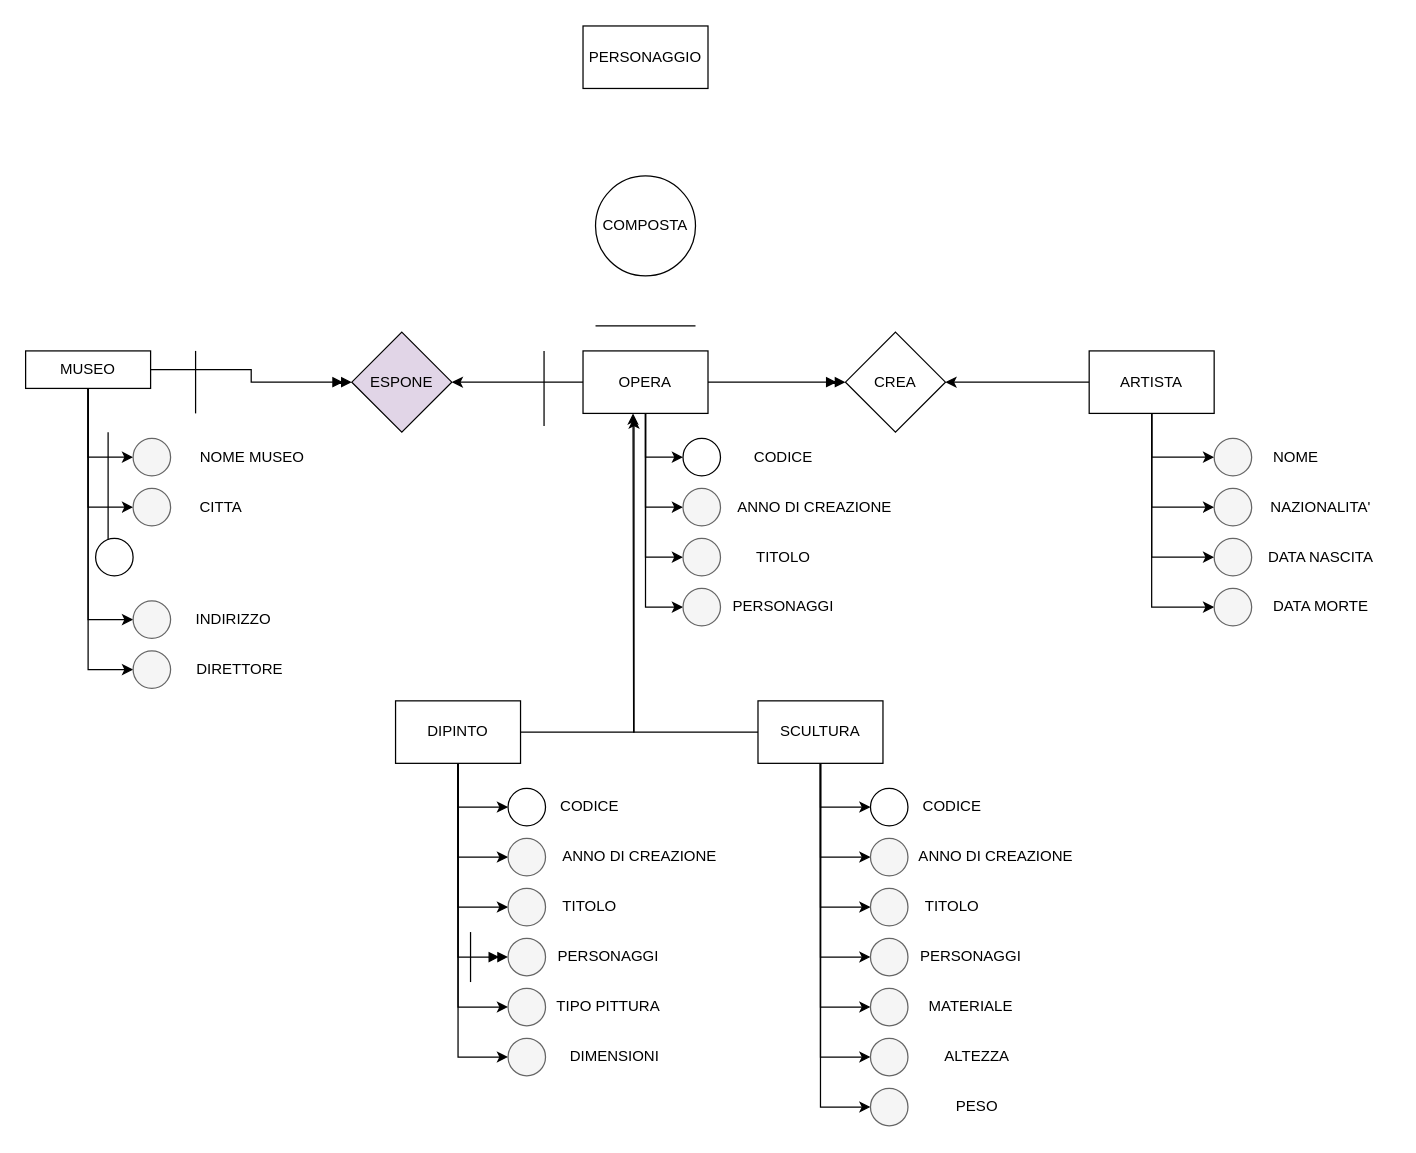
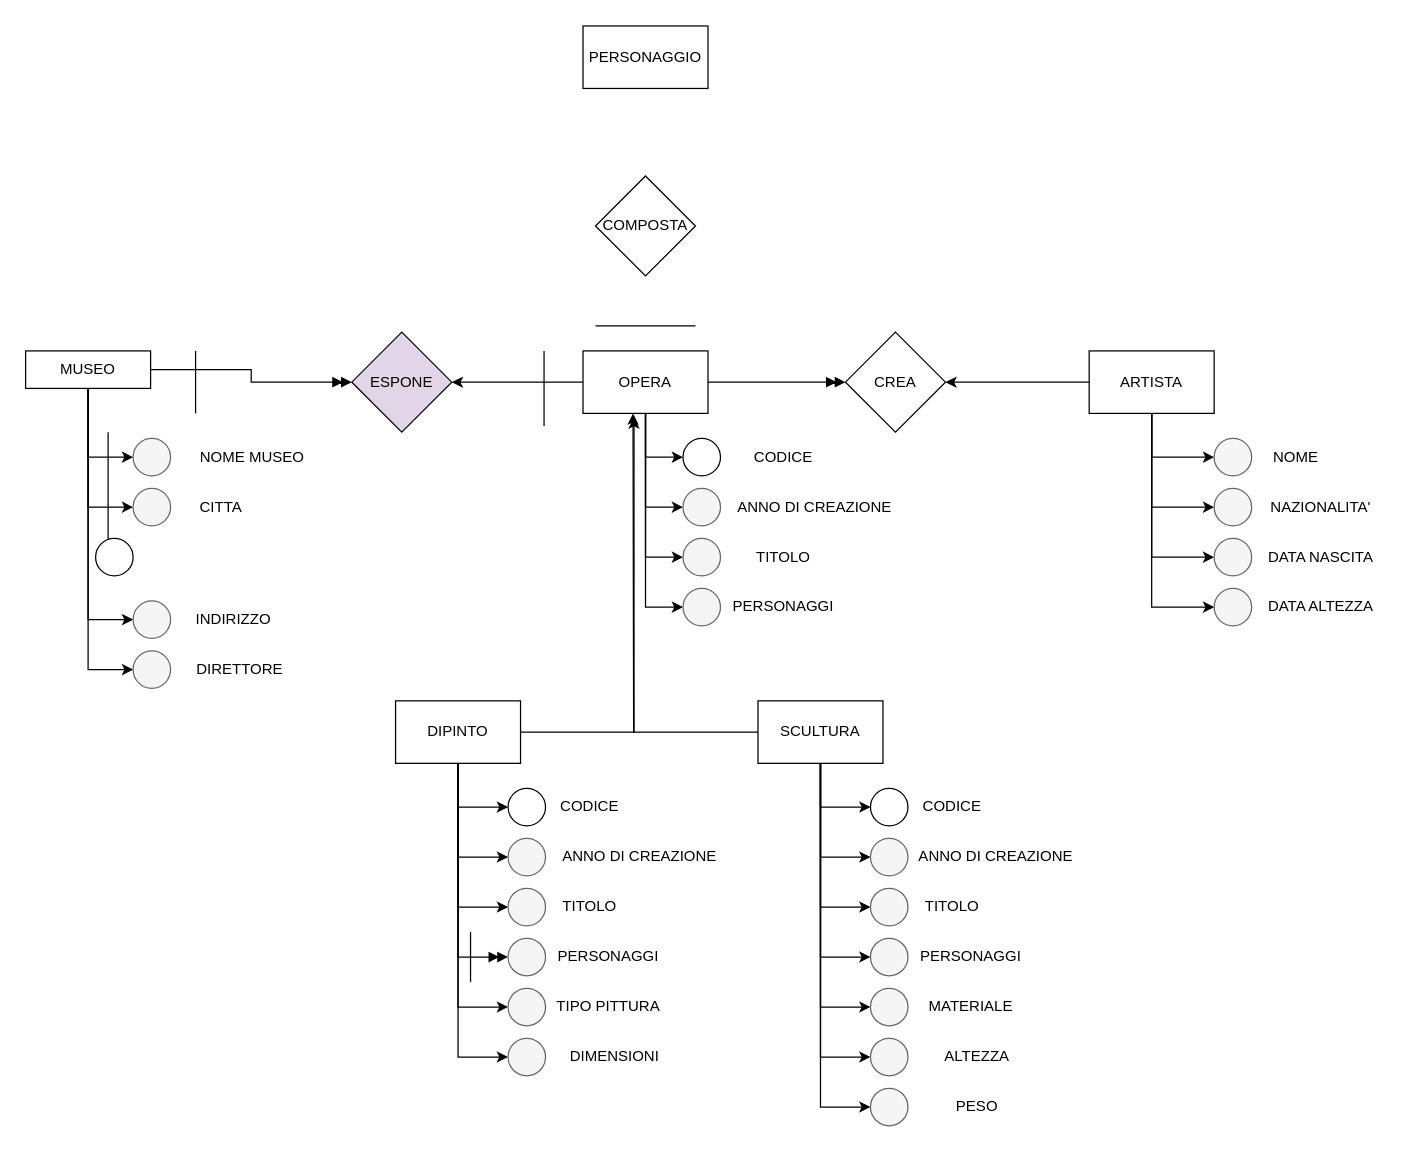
node "COMPOSTA": shape ellipse -> diamond
node "DATA MORTE": label "DATA MORTE" -> "DATA ALTEZZA"
